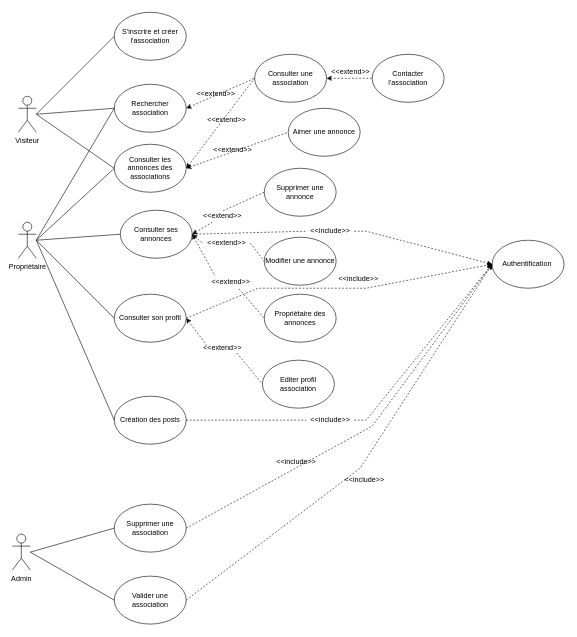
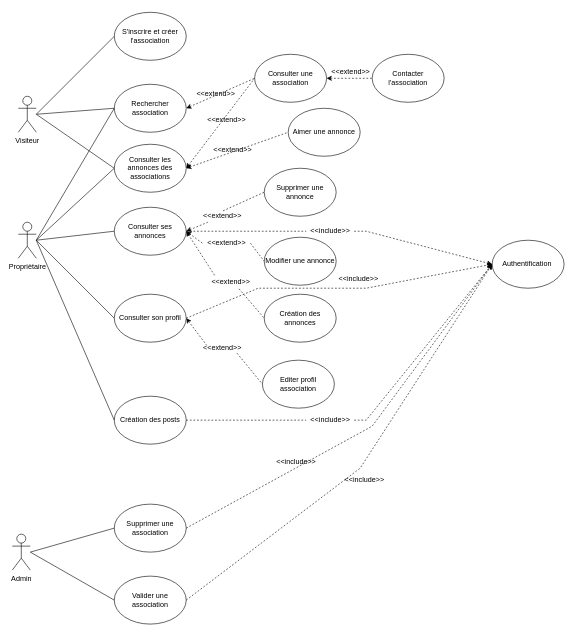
node "Consulter ses annonces": moved (156, 234) -> (150, 231)
node "Propriètaire des annonces": label "Propriètaire des annonces" -> "Création des annonces"
